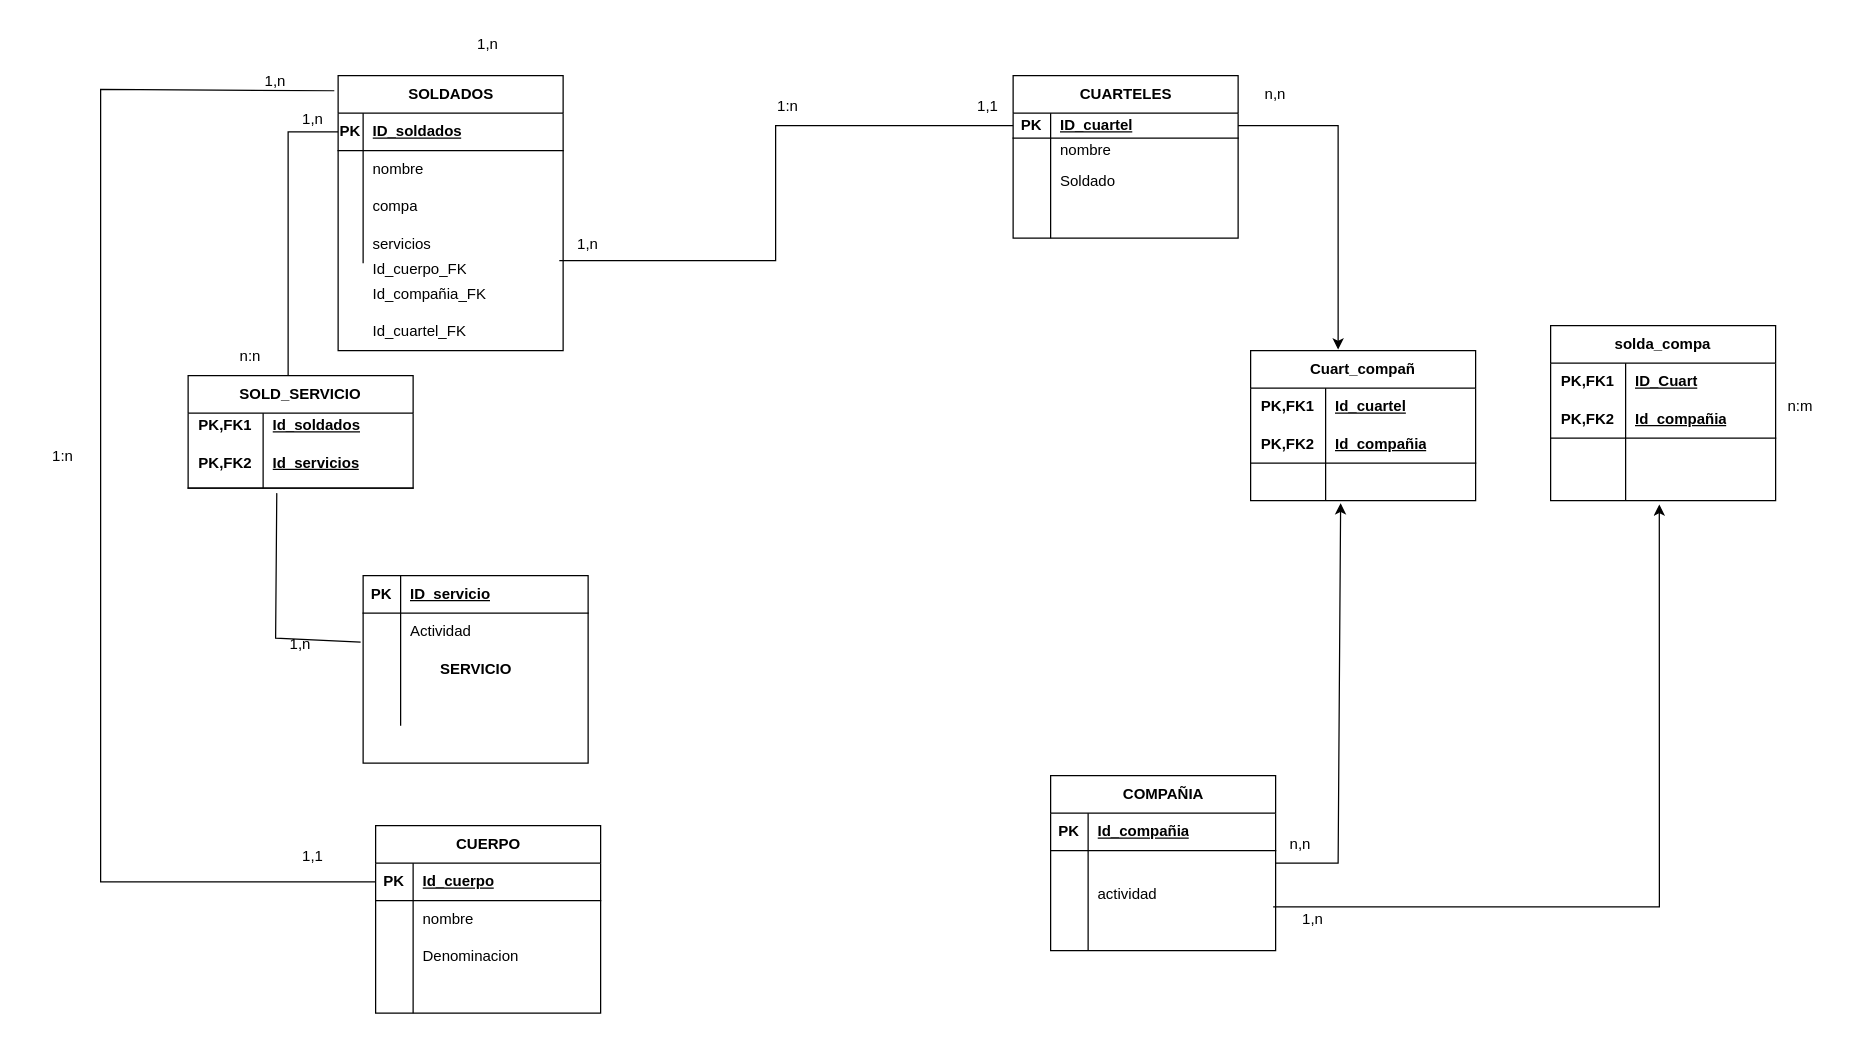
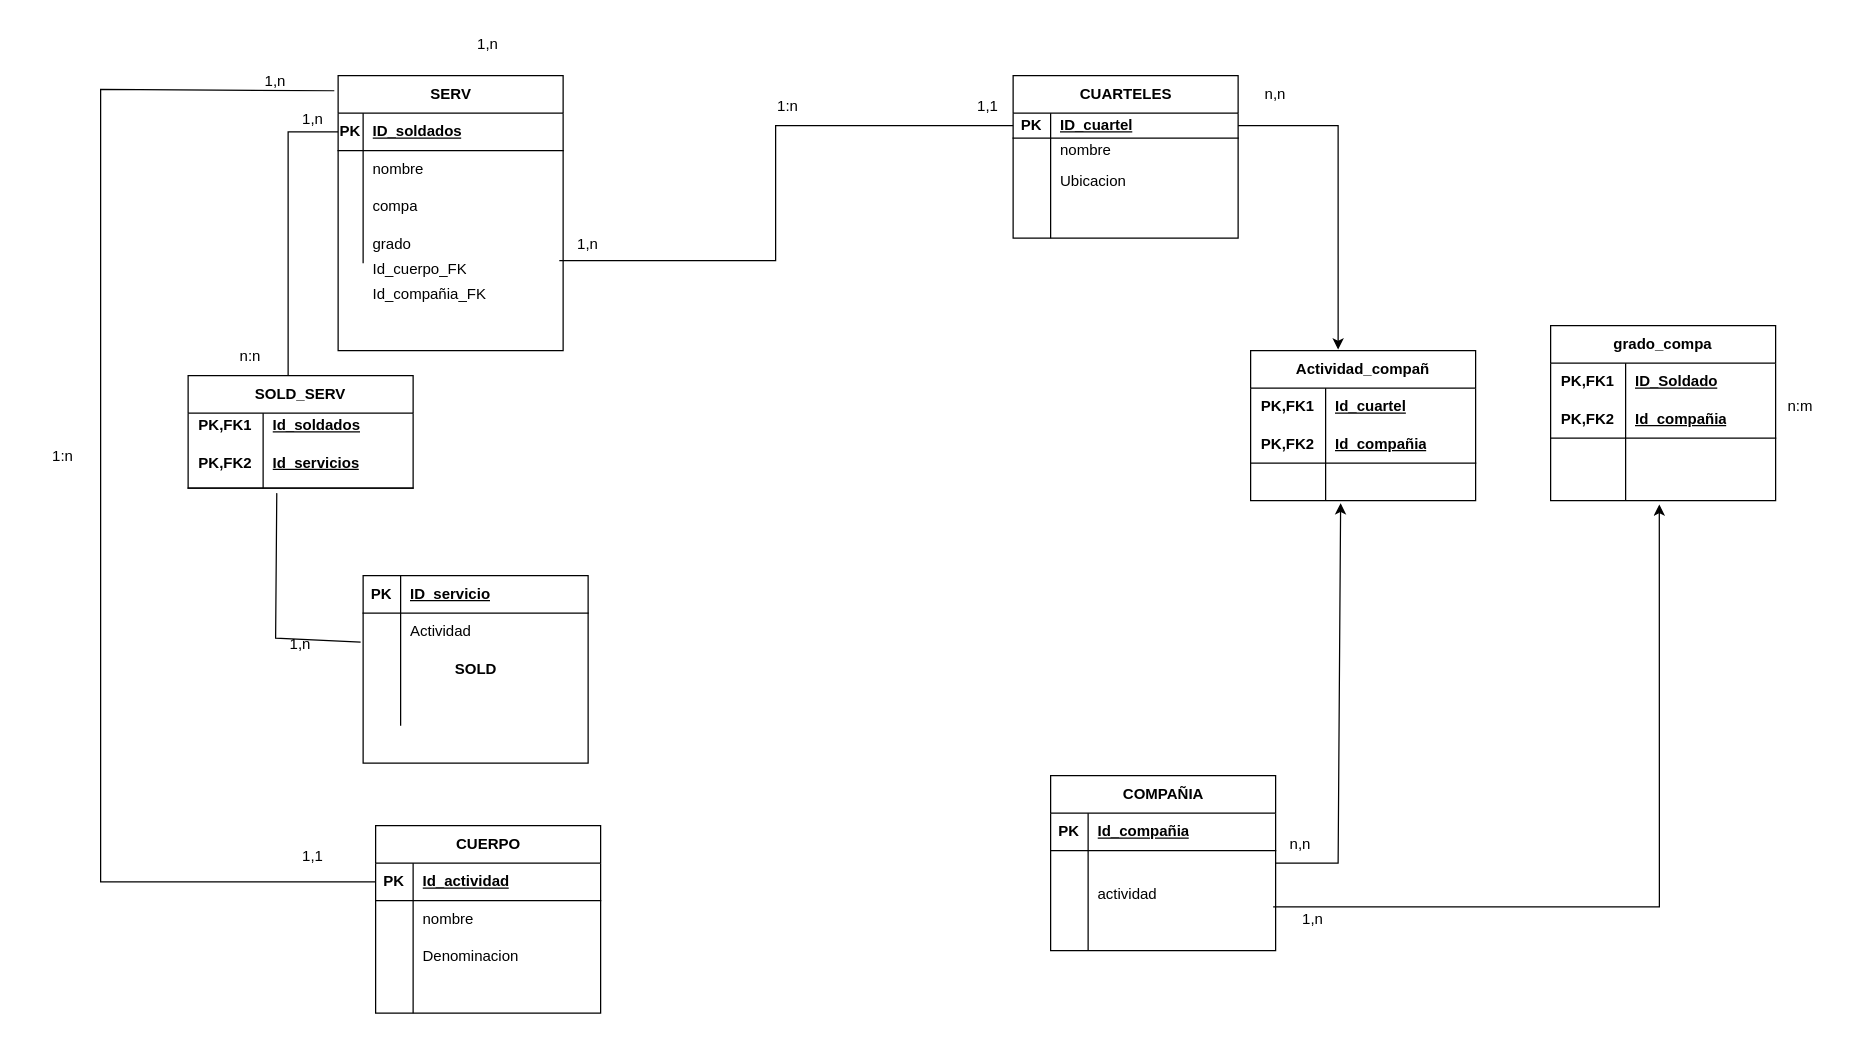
node "SOLDADOS": label "SOLDADOS" -> "SERV"
node "Soldado": label "Soldado" -> "Ubicacion"
node "servicios": label "servicios" -> "grado"
node "Id_cuartel_FK": removed
node "solda_compa": label "solda_compa" -> "grado_compa"
node "Cuart_compañ": label "Cuart_compañ" -> "Actividad_compañ"
node "ID_Cuart": label "ID_Cuart" -> "ID_Soldado"
node "SOLD_SERVICIO": label "SOLD_SERVICIO" -> "SOLD_SERV"
node "SERVICIO": label "SERVICIO" -> "SOLD"
node "Id_cuerpo": label "Id_cuerpo" -> "Id_actividad"
